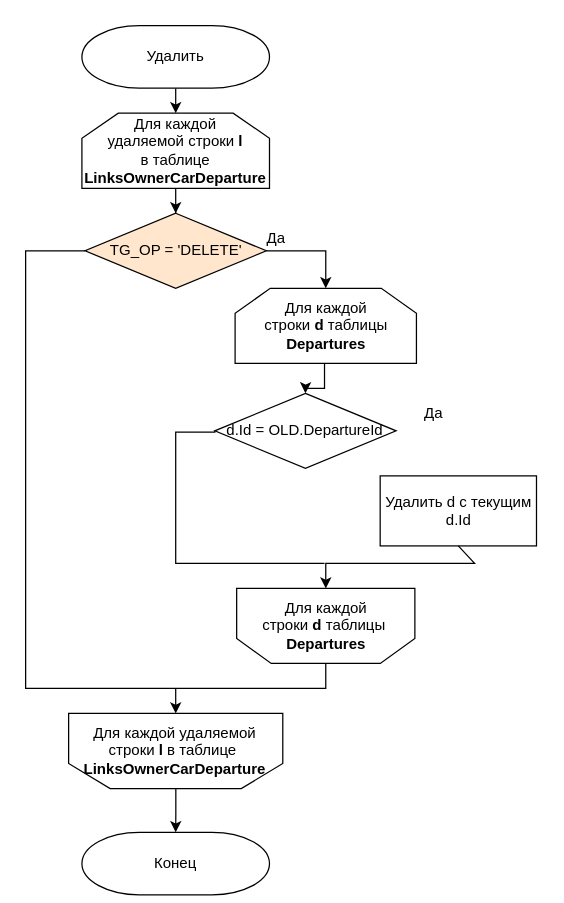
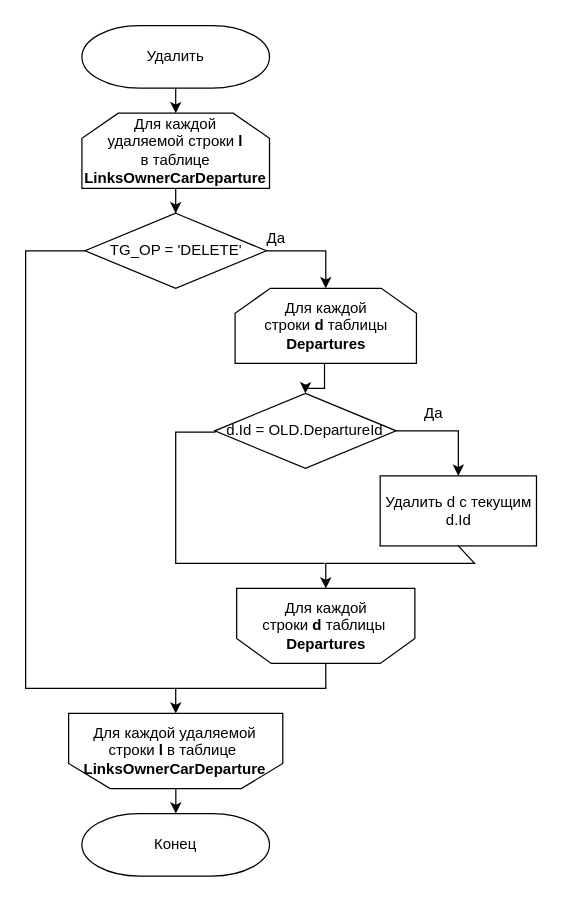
node "TG_OP = 'DELETE'": fillcolor #ffe6cc -> #ffffff
edge "d.Id = OLD.DepartureId" -> "Удалить d с текущим d.Id": added
node "Конец": moved (176, 863) -> (176, 844)
